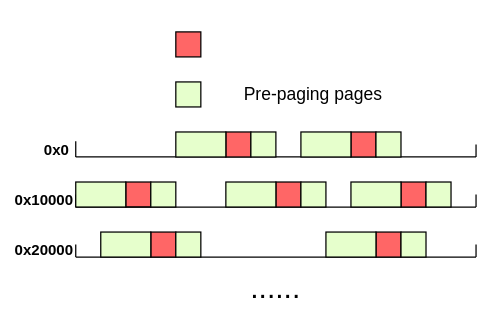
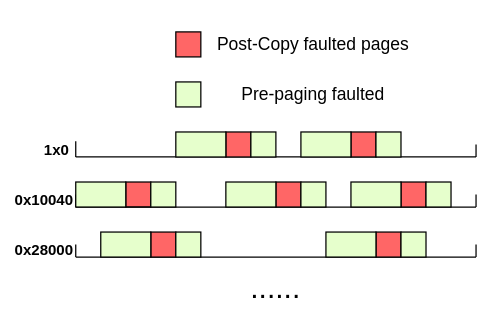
node "Post-Copy faulted pages": added
node "Pre-paging pages": label "Pre-paging pages" -> "Pre-paging faulted"
node "0x0": label "0x0" -> "1x0"
node "0x10000": label "0x10000" -> "0x10040"
node "0x20000": label "0x20000" -> "0x28000"
